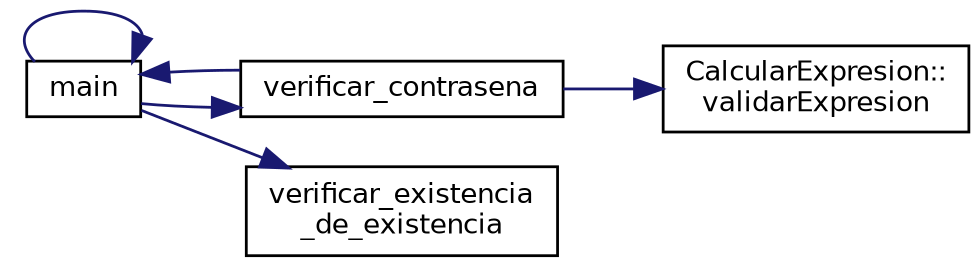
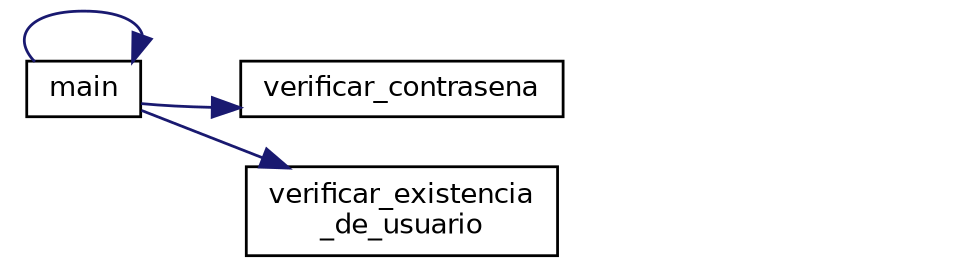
edge "verificar_contrasena" -> "main": removed
node "CalcularExpresion:: validarExpresion": removed
node "verificar_existencia _de_existencia": label "verificar_existencia _de_existencia" -> "verificar_existencia _de_usuario"
